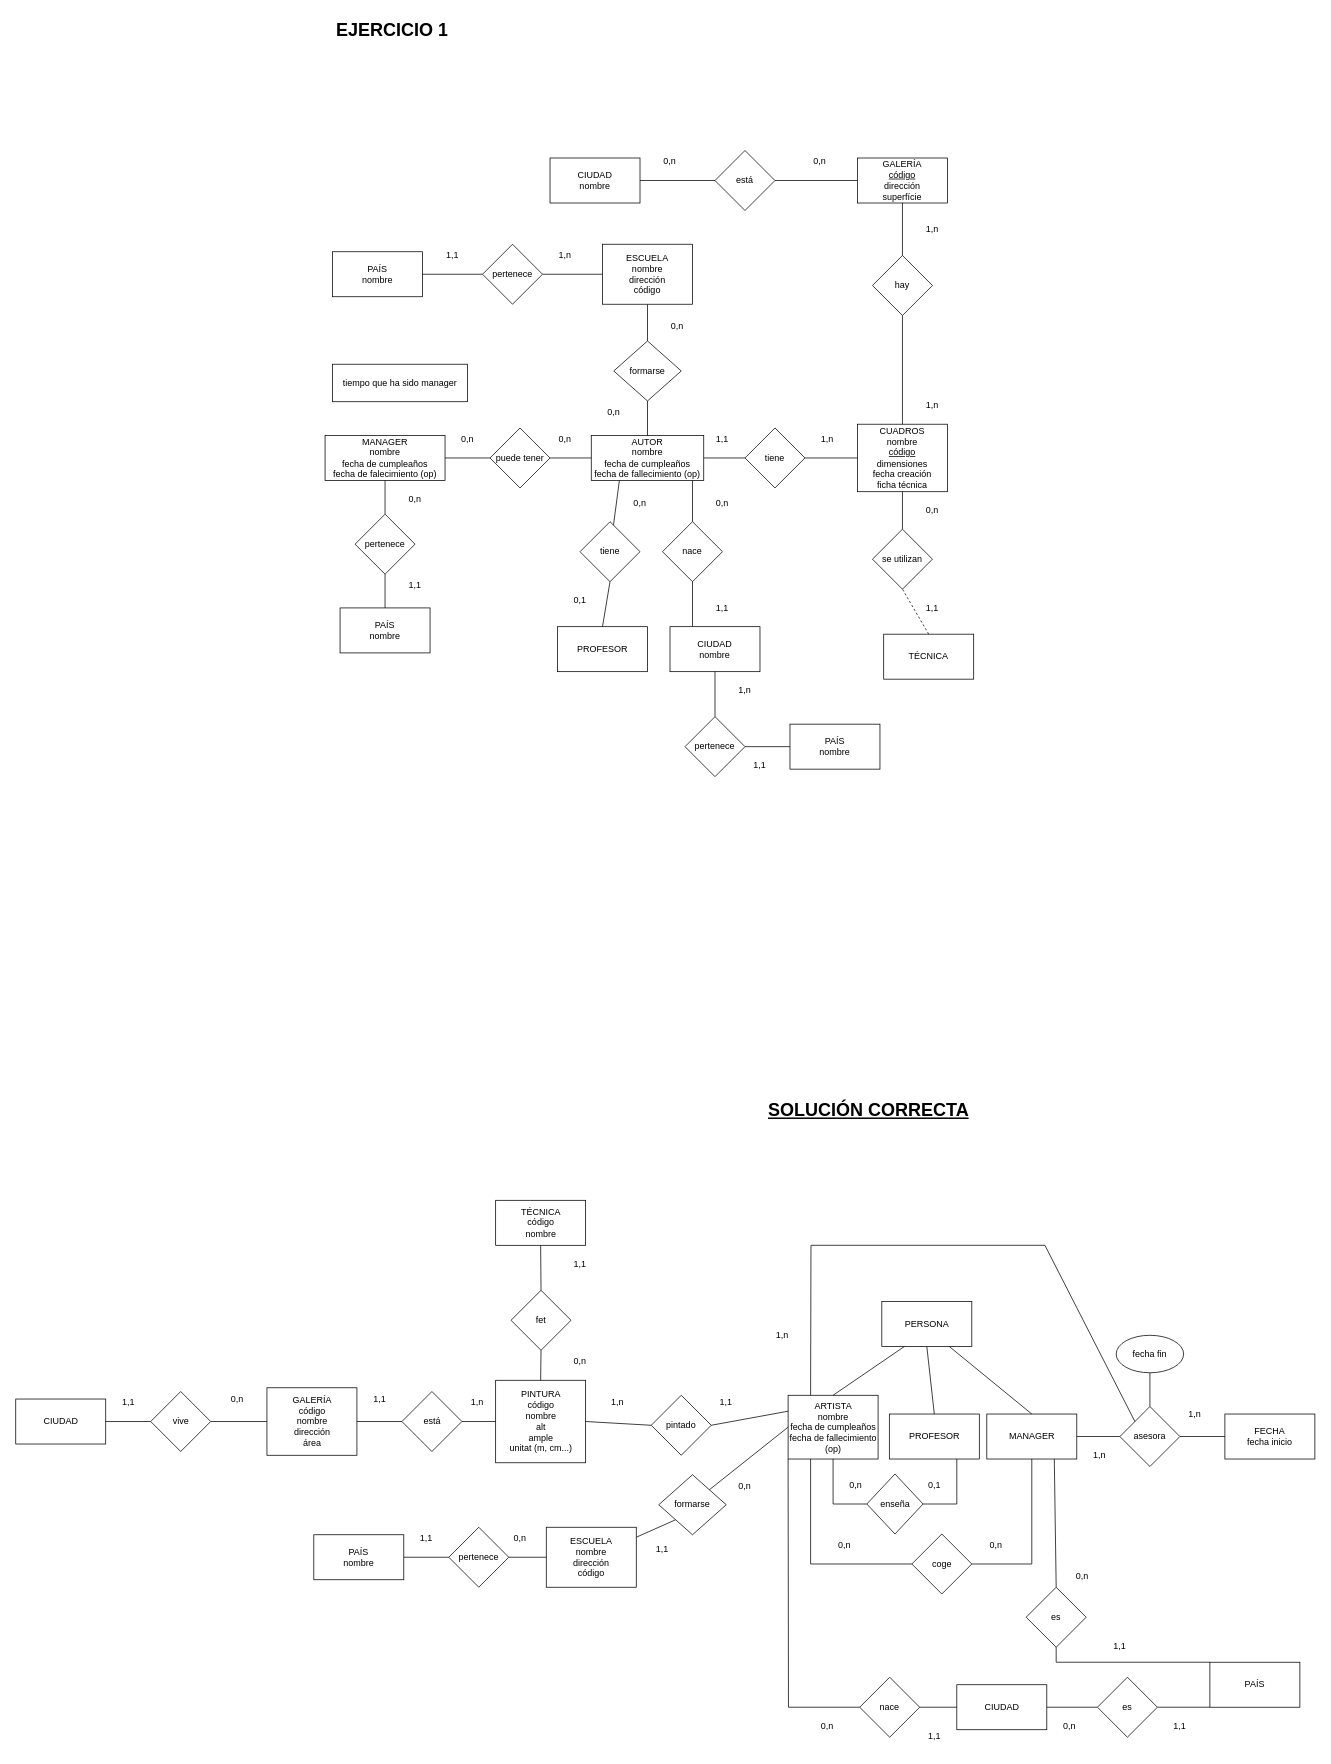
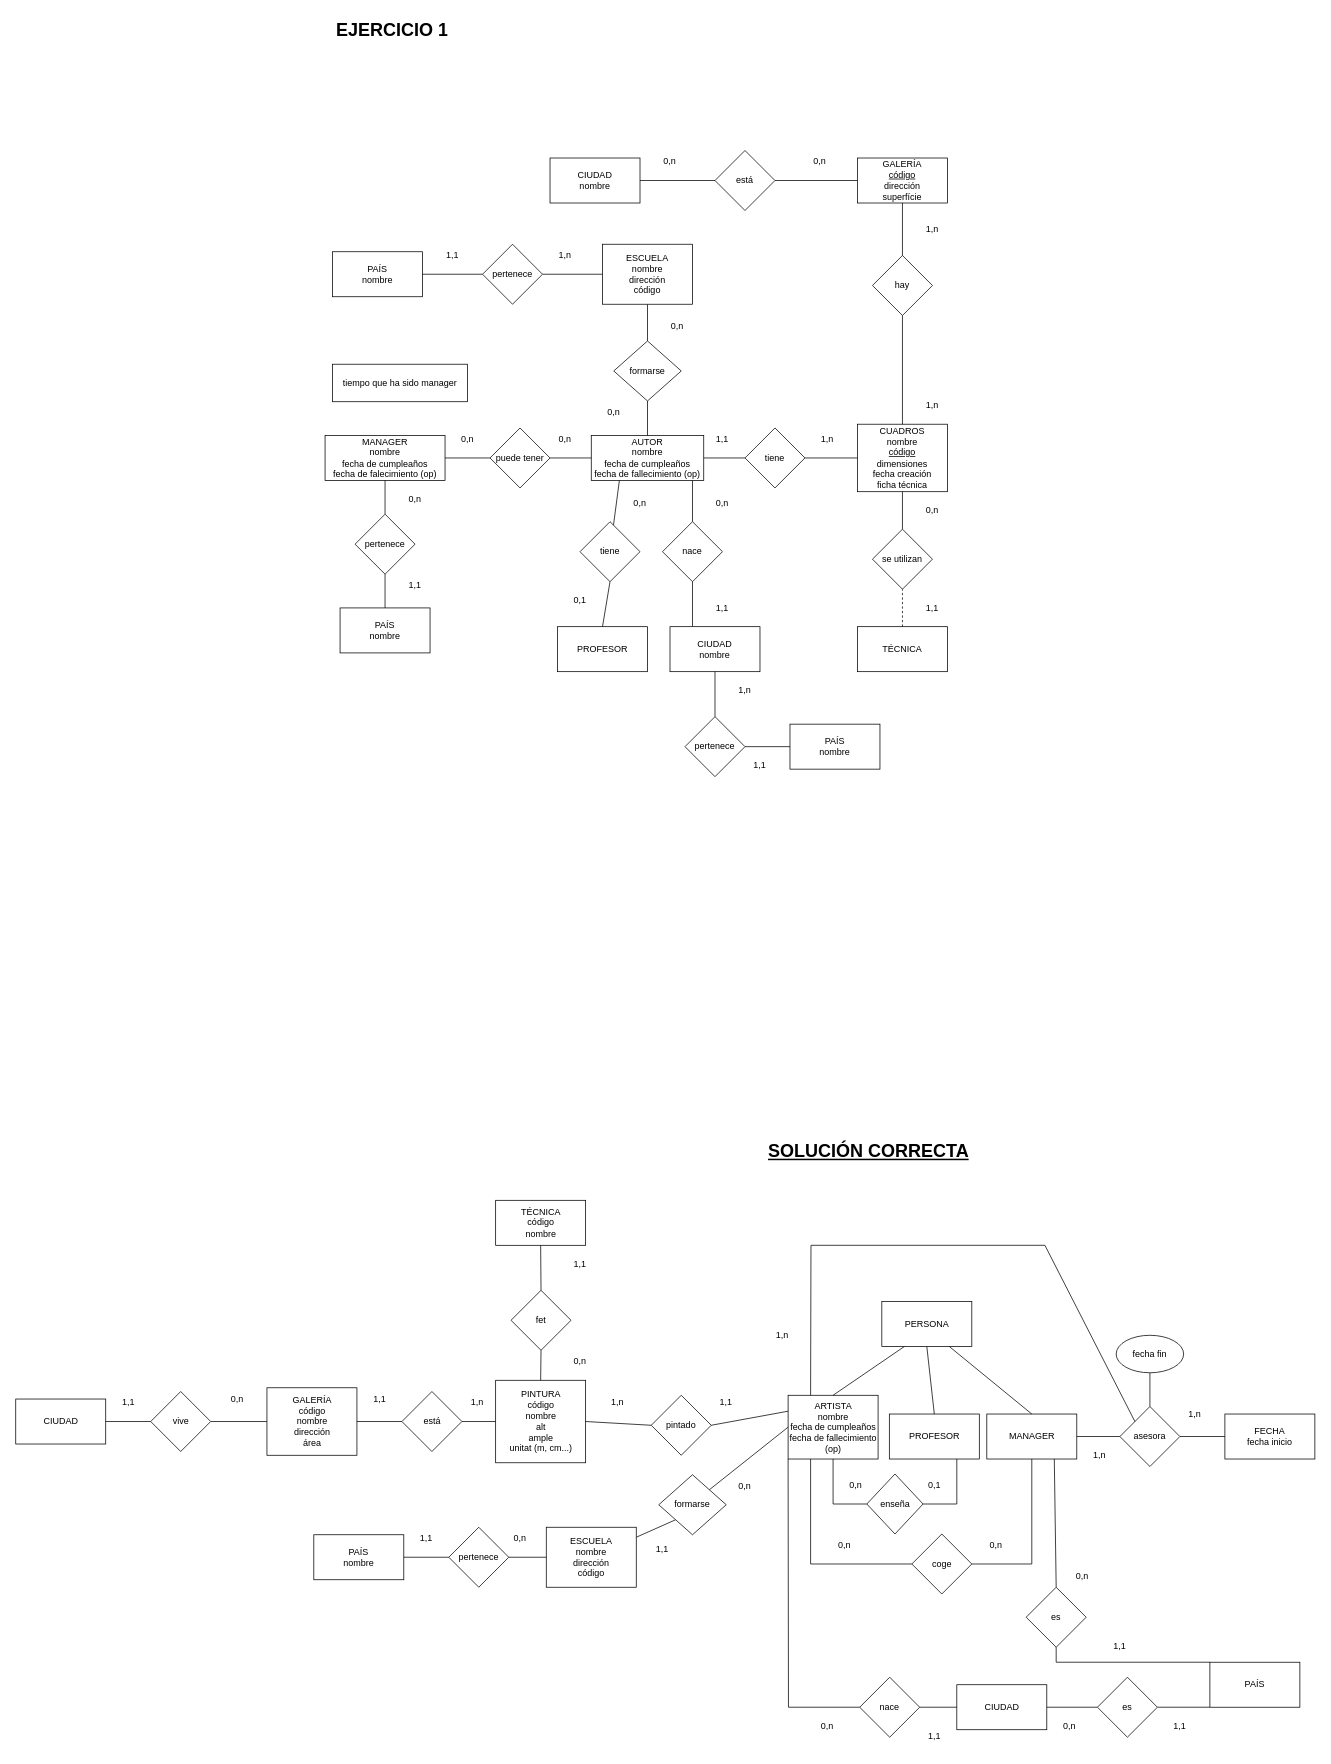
node "TÉCNICA": moved (929, 657) -> (903, 649)
node "SOLUCIÓN CORRECTA": moved (869, 1110) -> (869, 1152)
